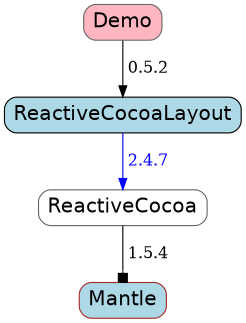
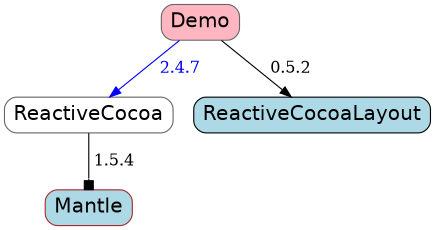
edge "ReactiveCocoaLayout" -> "ReactiveCocoa": now "Demo" -> "ReactiveCocoa"
